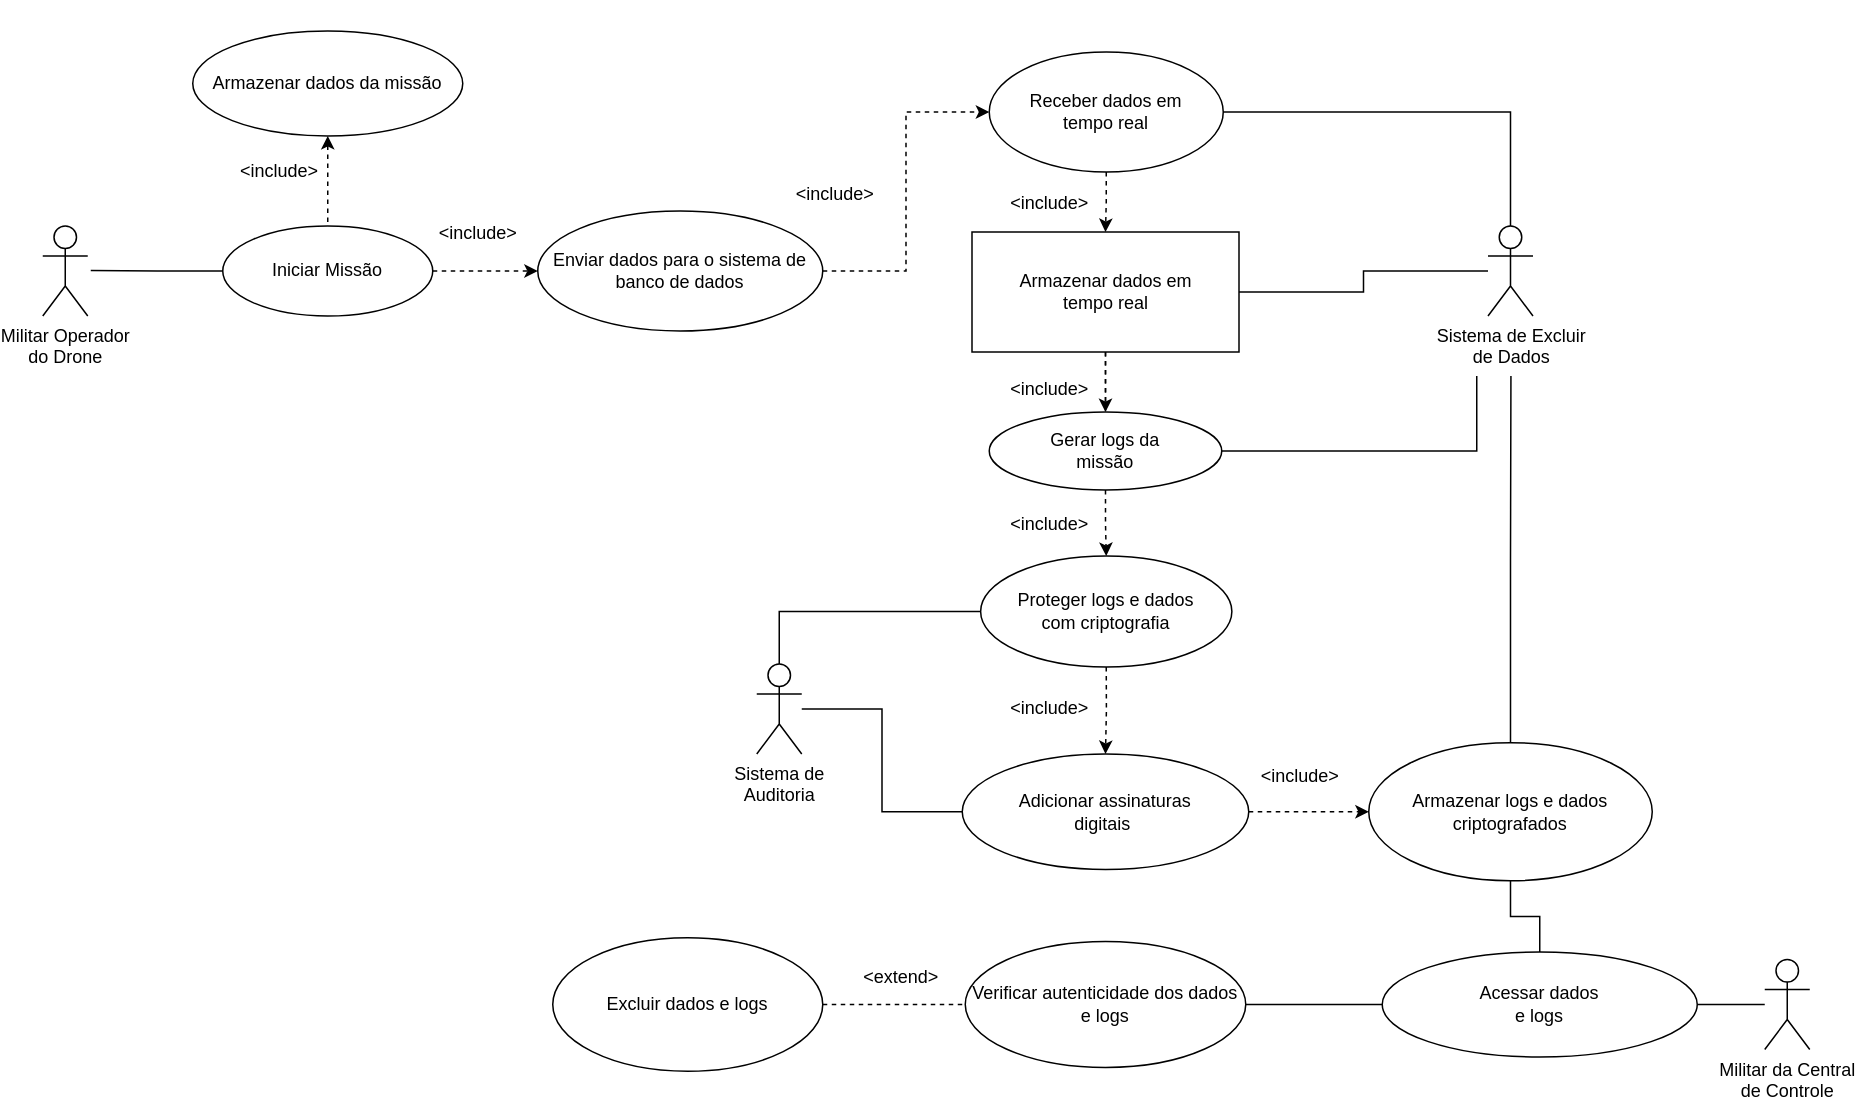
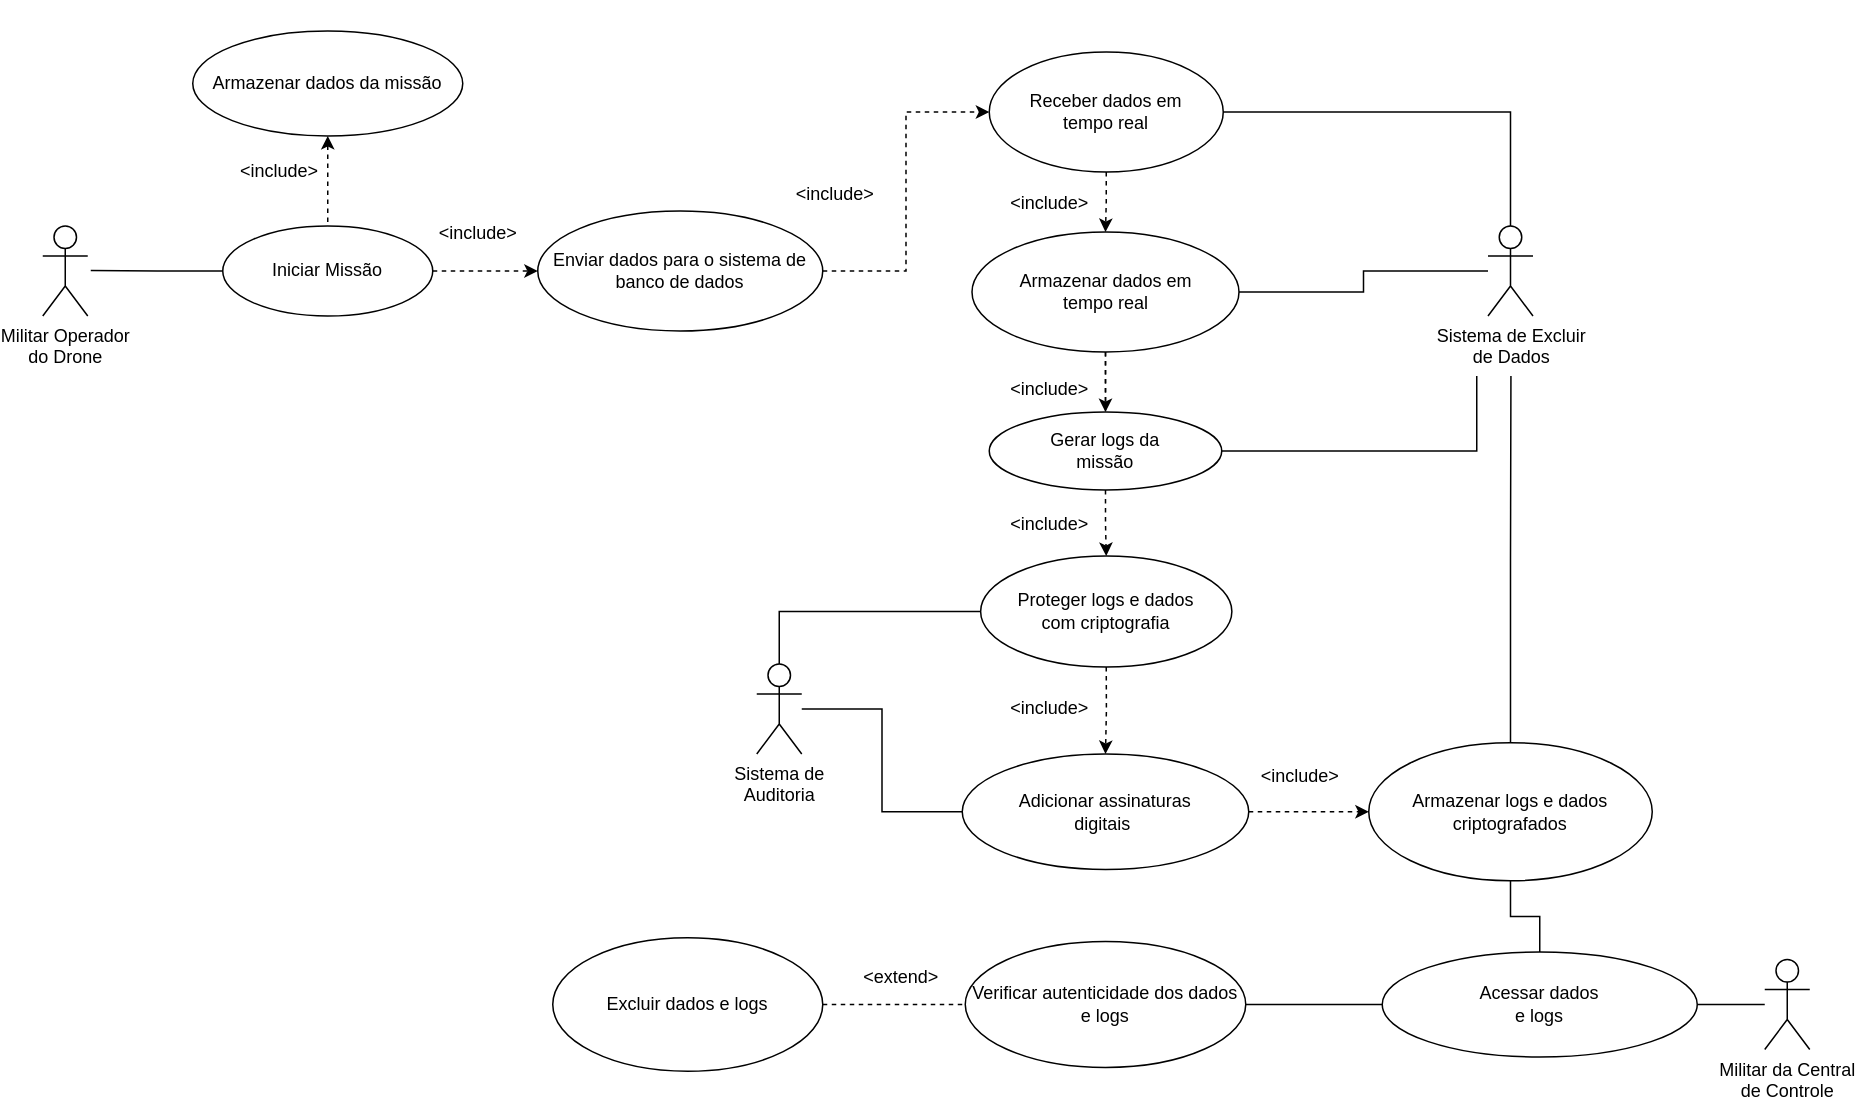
node "Armazenar dados em tempo real": shape rectangle -> ellipse
